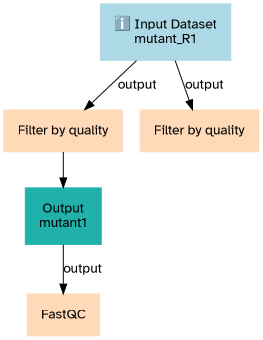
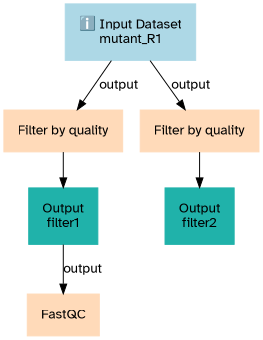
node "Output mutant1": label "Output mutant1" -> "Output filter1"
node "Output filter2": added
